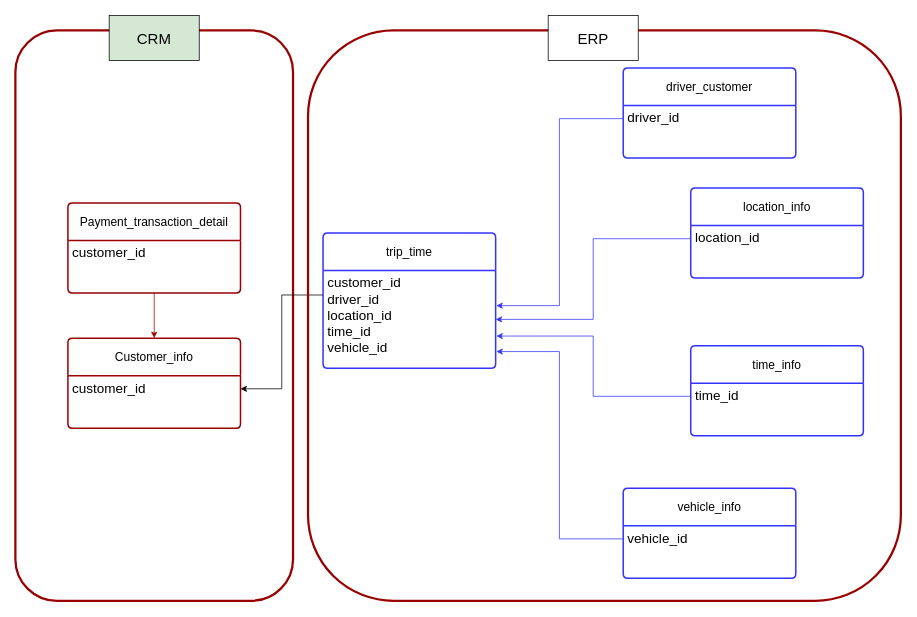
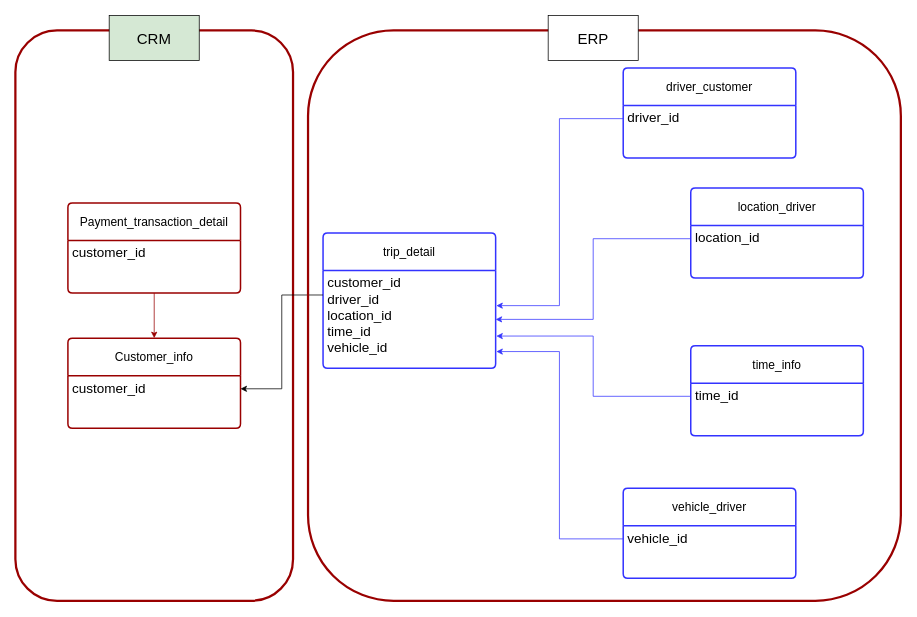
node "location_info": label "location_info" -> "location_driver"
node "trip_time": label "trip_time" -> "trip_detail"
node "vehicle_info": label "vehicle_info" -> "vehicle_driver"
